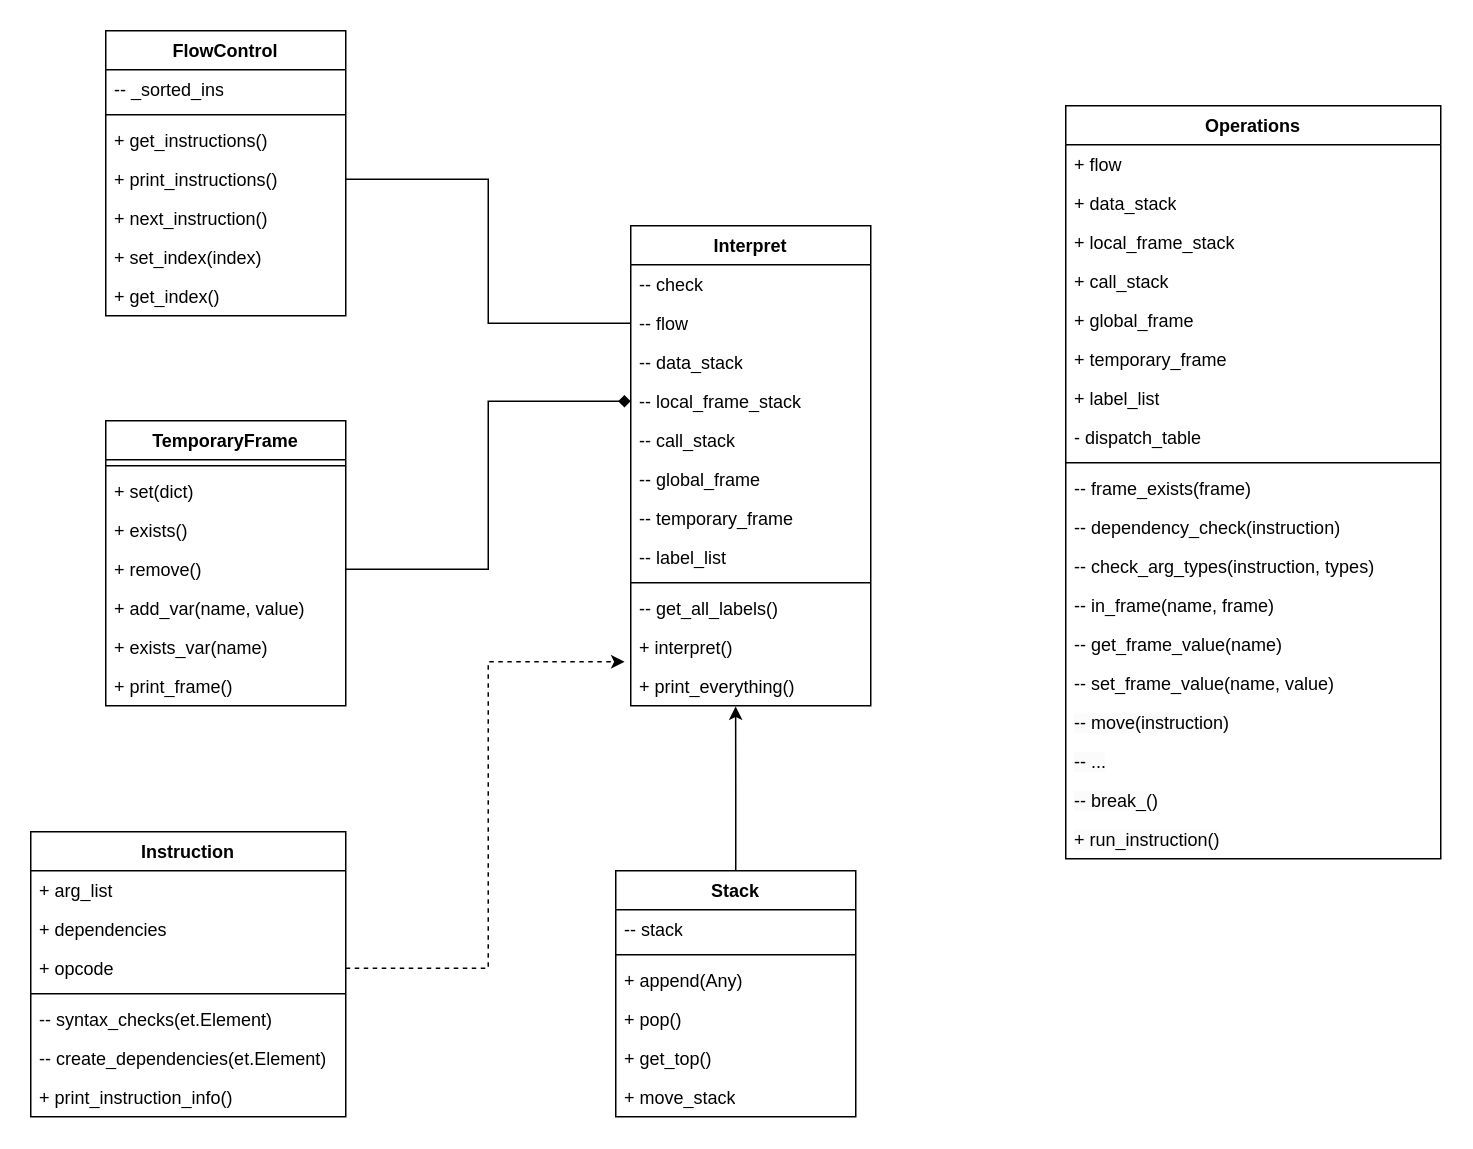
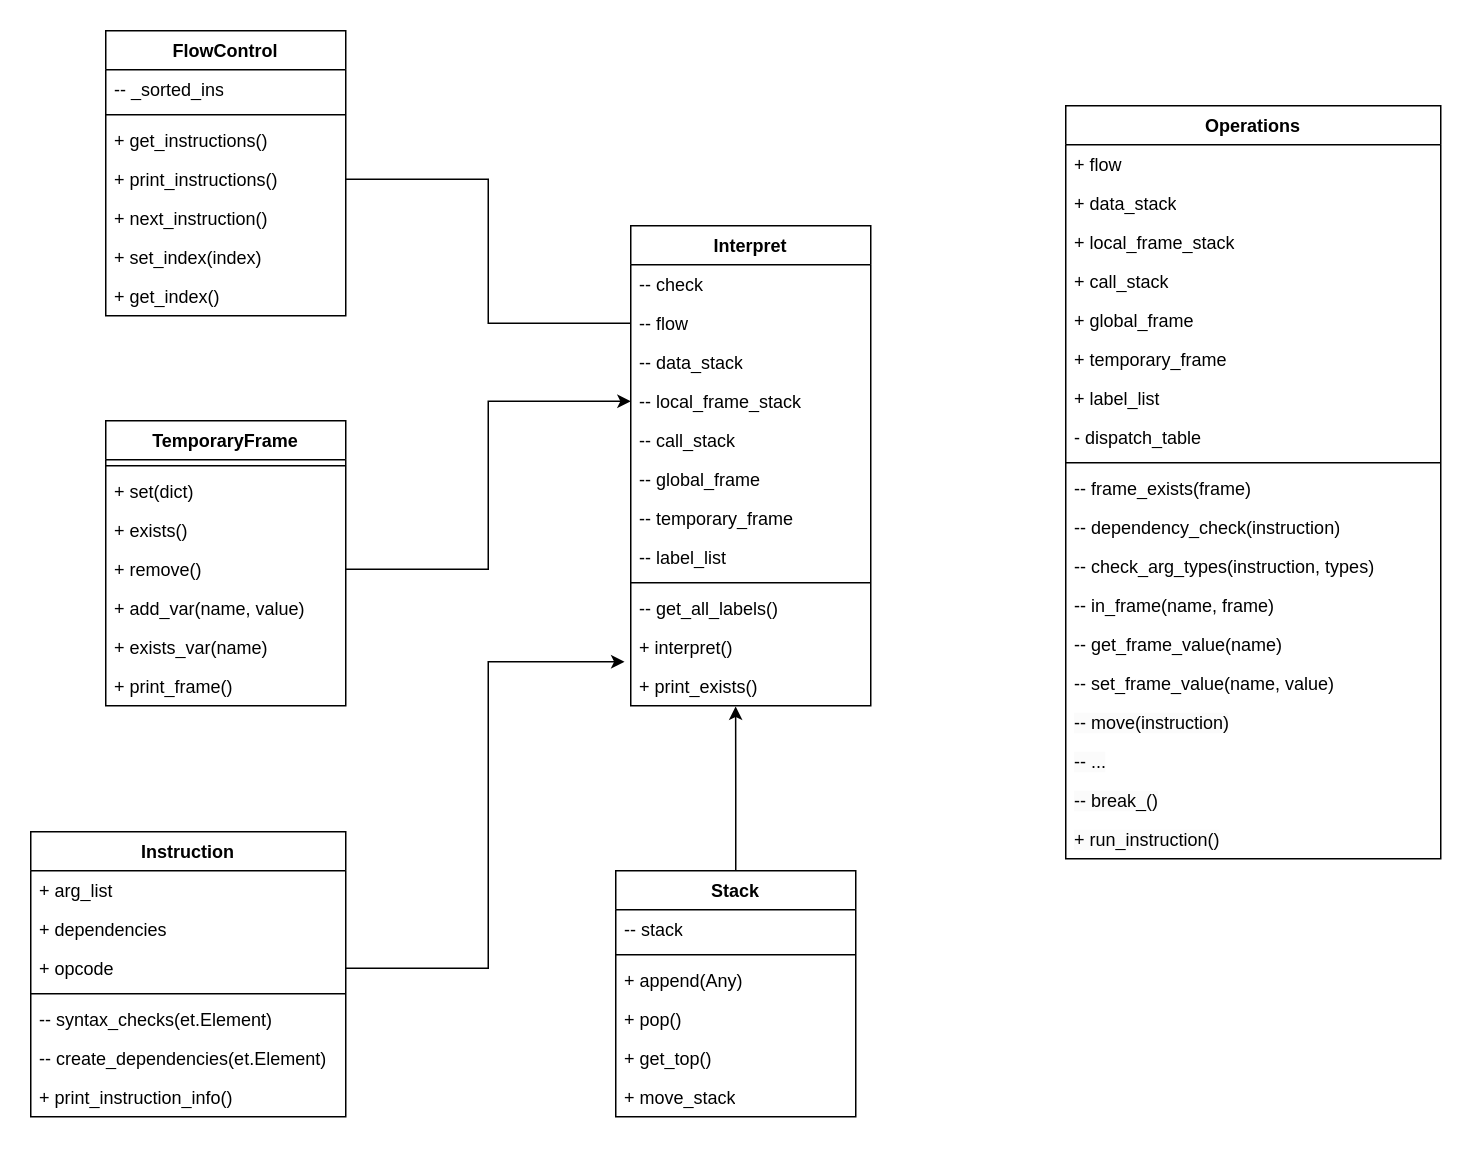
edge "+ remove()" -> "-- local_frame_stack": arrowhead diamond -> classic
node "+ print_everything()": label "+ print_everything()" -> "+ print_exists()"
edge "+ opcode" -> "+ interpret()": style dashed -> solid
